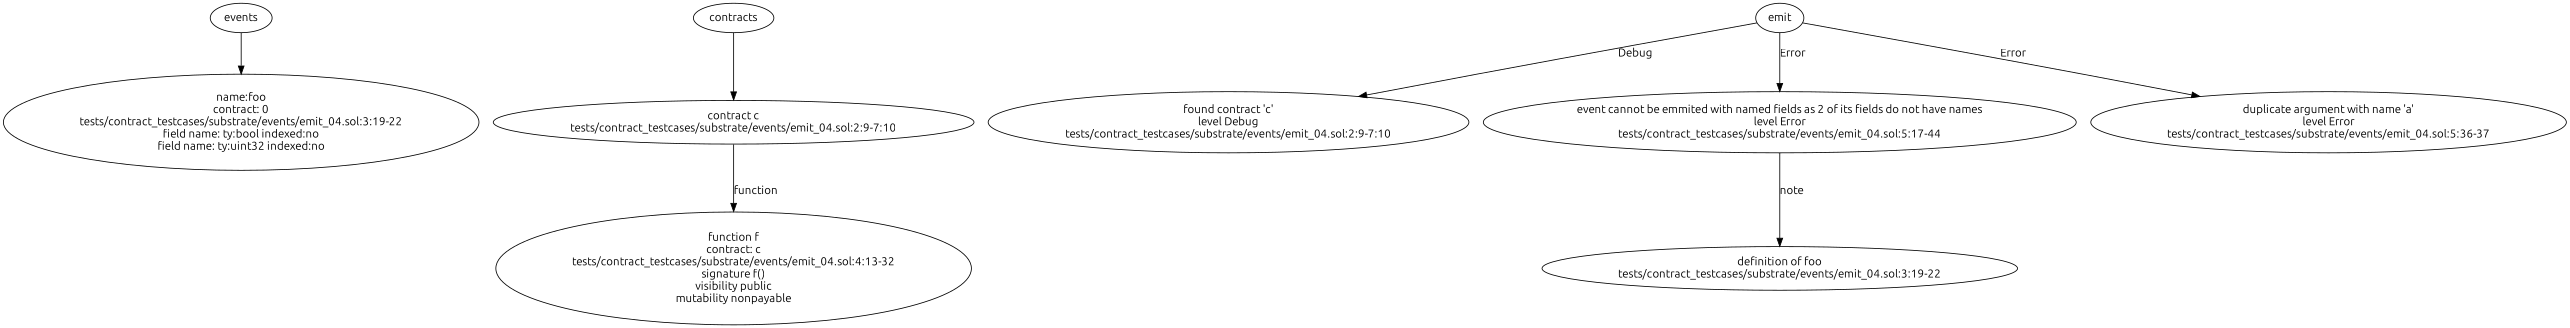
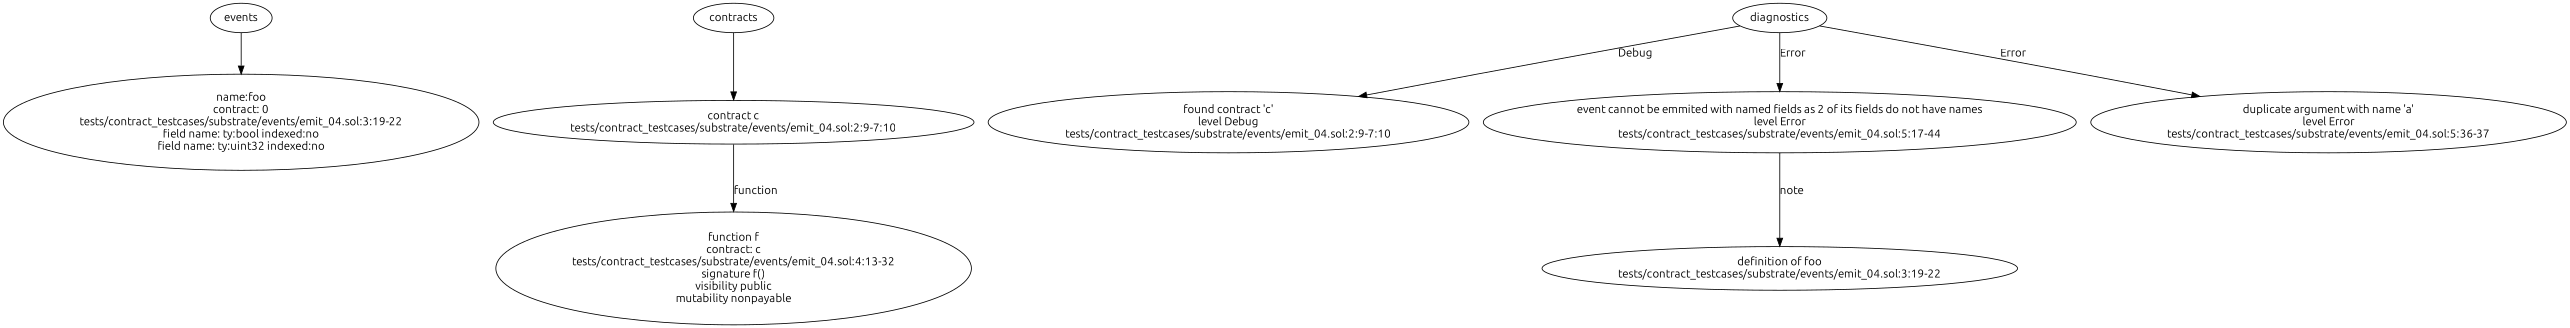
node "emit": label "emit" -> "diagnostics"
